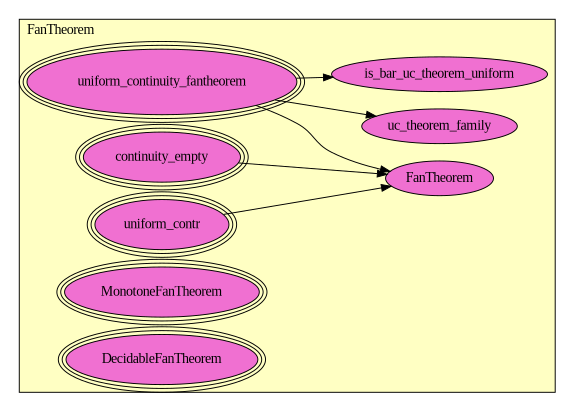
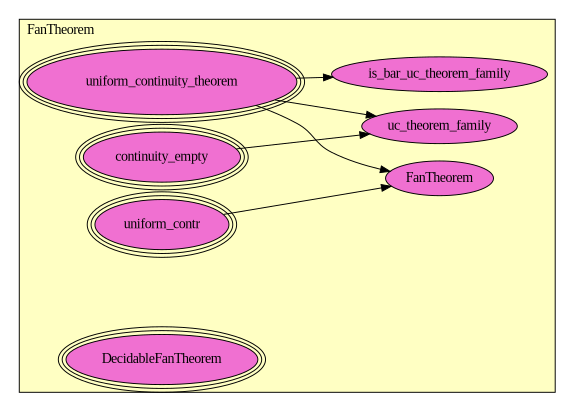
node "is_bar_uc_theorem_uniform": label "is_bar_uc_theorem_uniform" -> "is_bar_uc_theorem_family"
node "uniform_continuity_fantheorem": label "uniform_continuity_fantheorem" -> "uniform_continuity_theorem"
edge "continuity_empty" -> "FanTheorem": now "continuity_empty" -> "uc_theorem_family"
node "MonotoneFanTheorem": removed
